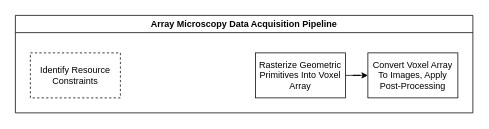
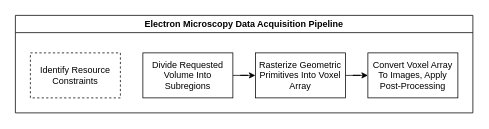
node "Array Microscopy Data Acquisition Pipeline": label "Array Microscopy Data Acquisition Pipeline" -> "Electron Microscopy Data Acquisition Pipeline"
node "Divide Requested Volume Into Subregions": added
edge "Divide Requested Volume Into Subregions" -> "Rasterize Geometric Primitives Into Voxel Array": added
